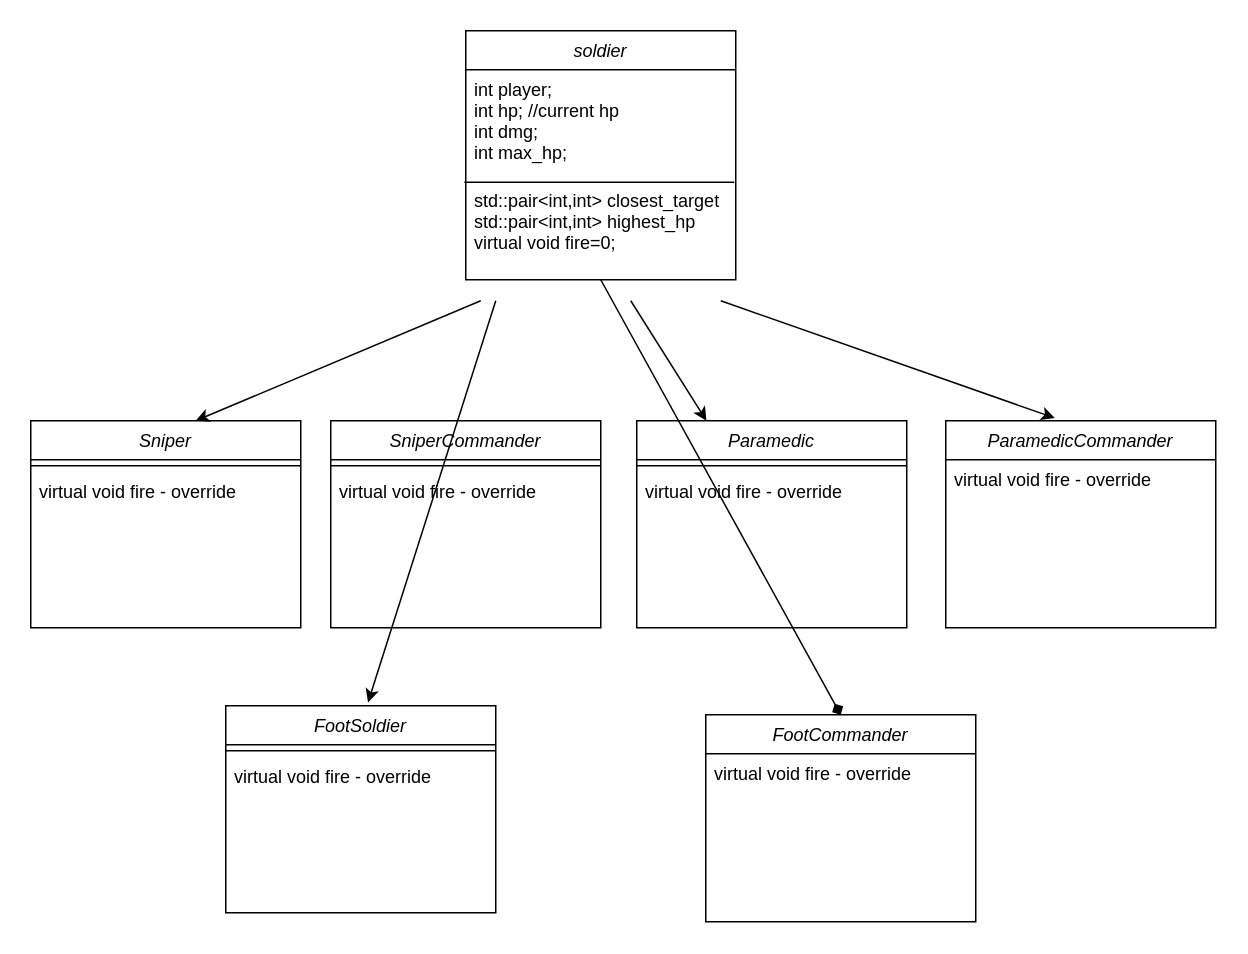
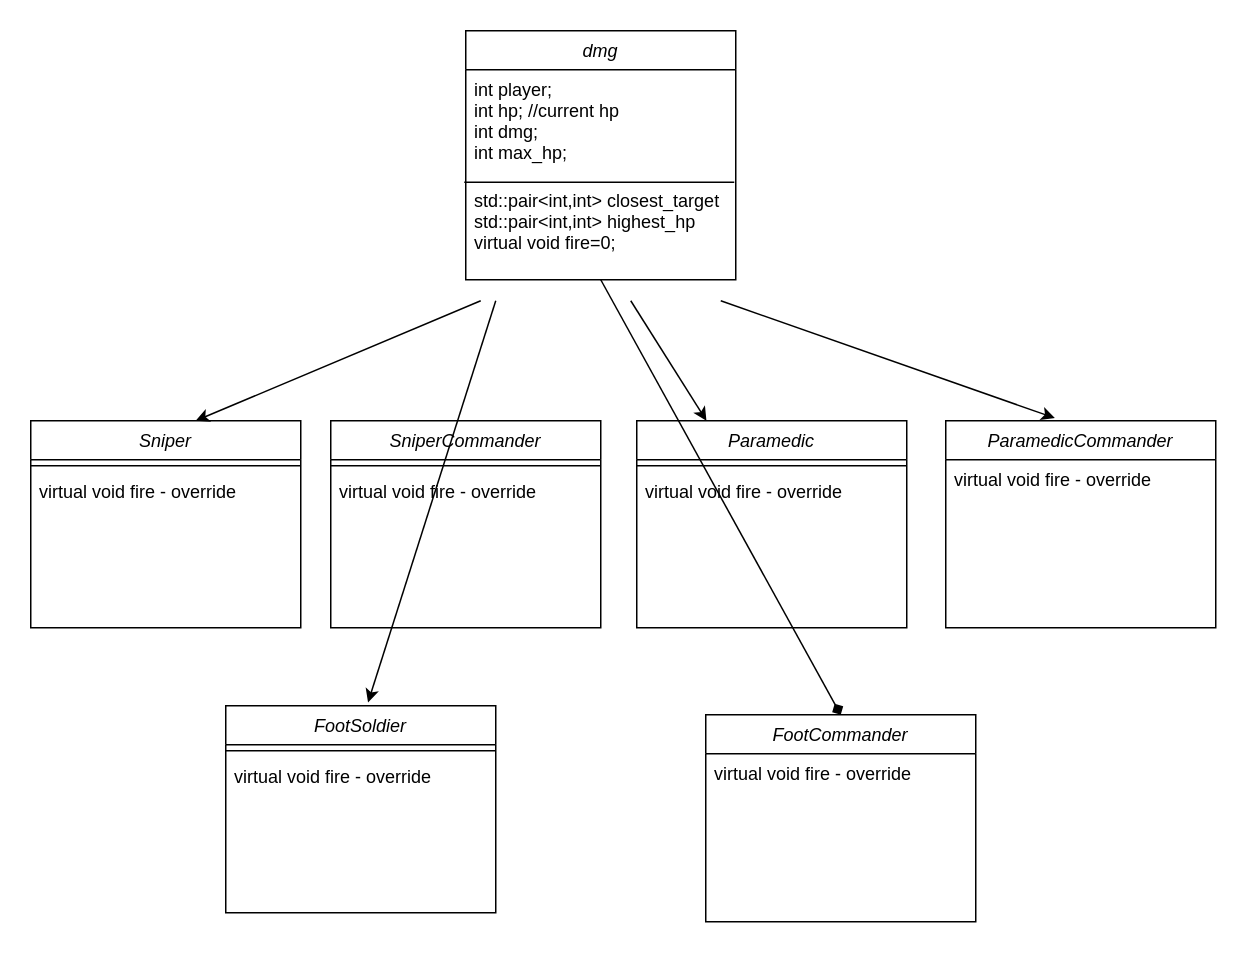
node "soldier": label "soldier" -> "dmg"
